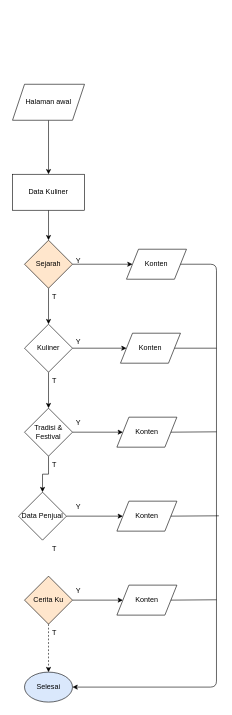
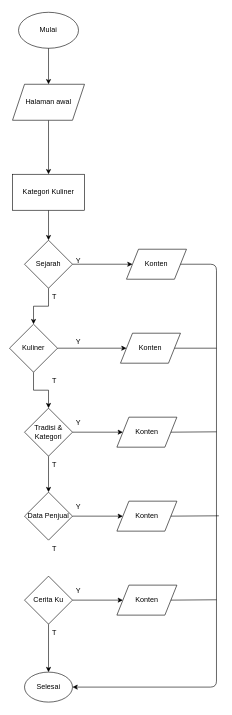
node "Mulai": added
edge "Mulai" -> "Halaman awal": added
node "Data Kuliner": label "Data Kuliner" -> "Kategori Kuliner"
node "Sejarah": fillcolor #ffe6cc -> #ffffff
node "Kuliner": moved (48, 348) -> (33, 348)
node "Tradisi & Festival": label "Tradisi & Festival" -> "Tradisi & Kategori"
node "Data Penjual": moved (42, 516) -> (48, 516)
node "Cerita Ku": fillcolor #ffe6cc -> #ffffff
edge "Cerita Ku" -> "Selesai": style dashed -> solid
node "Selesai": fillcolor #dae8fc -> #ffffff
